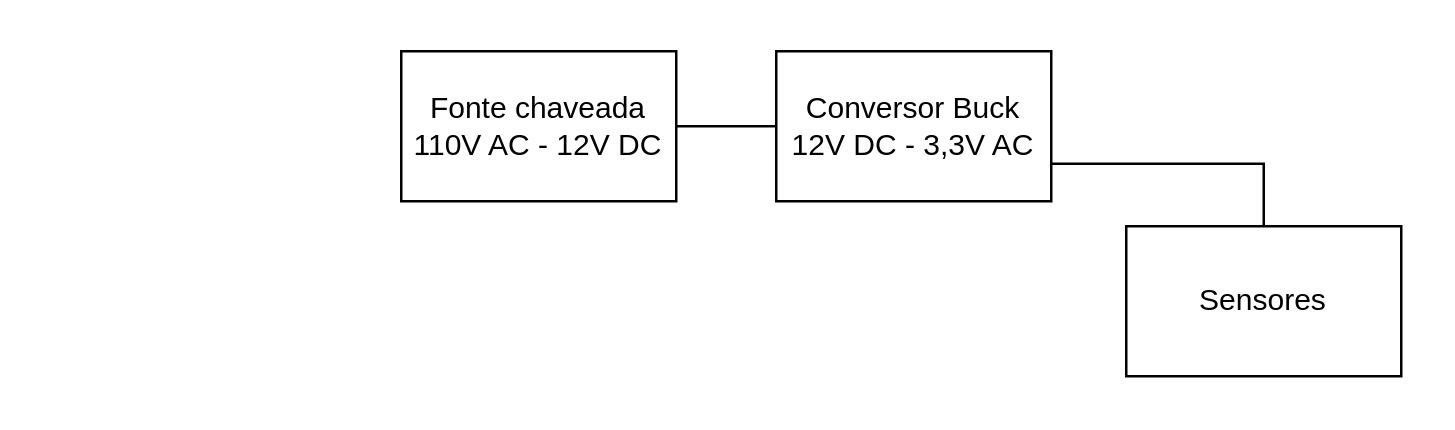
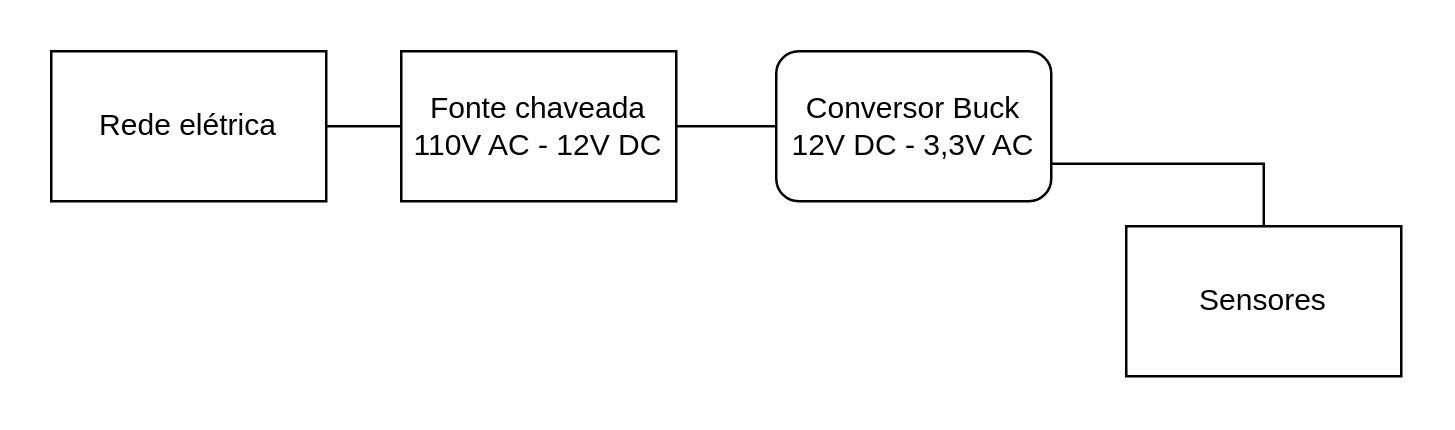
node "Rede elétrica": added
edge "Rede elétrica" -- "Fonte chaveada 110V AC - 12V DC": added
node "Conversor Buck 12V DC - 3,3V AC": shape rectangle -> rounded rectangle
